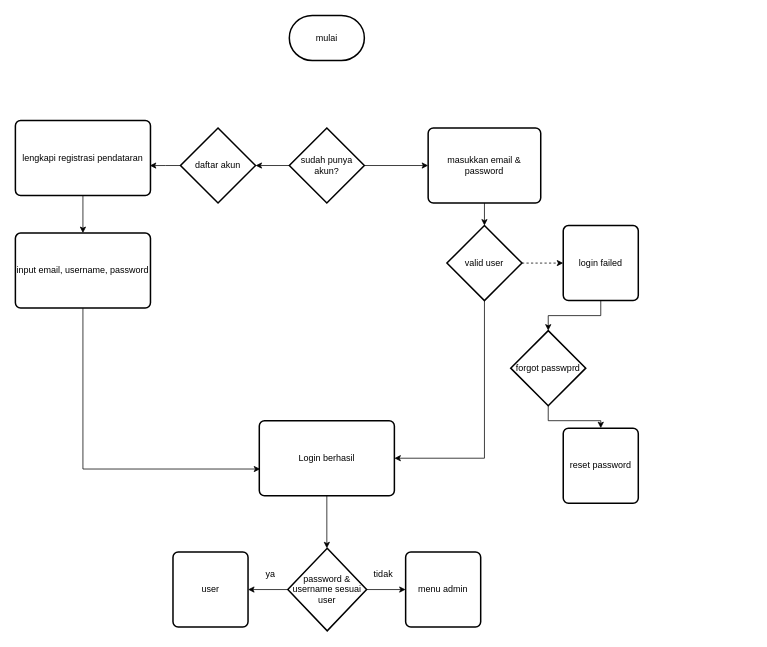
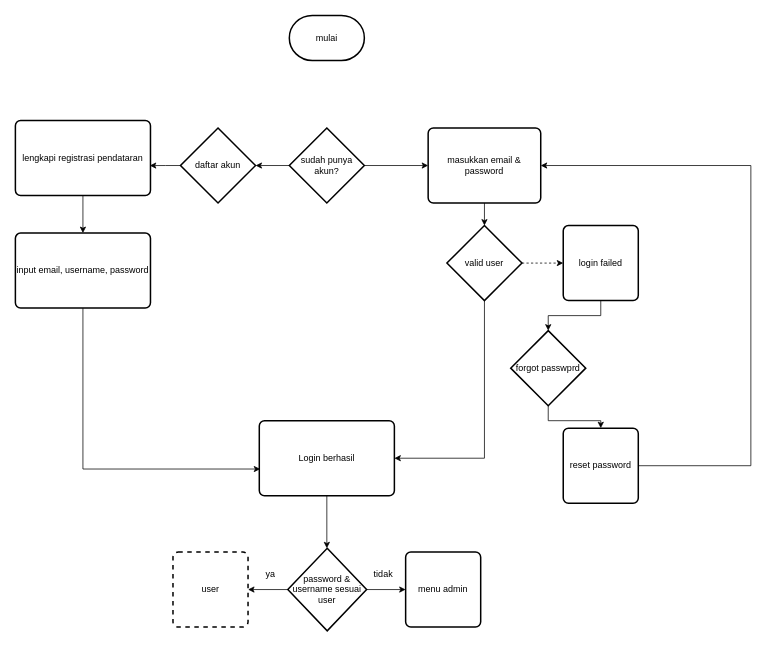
edge "reset password" -> "masukkan email & password": added
node "user": style solid -> dashed
